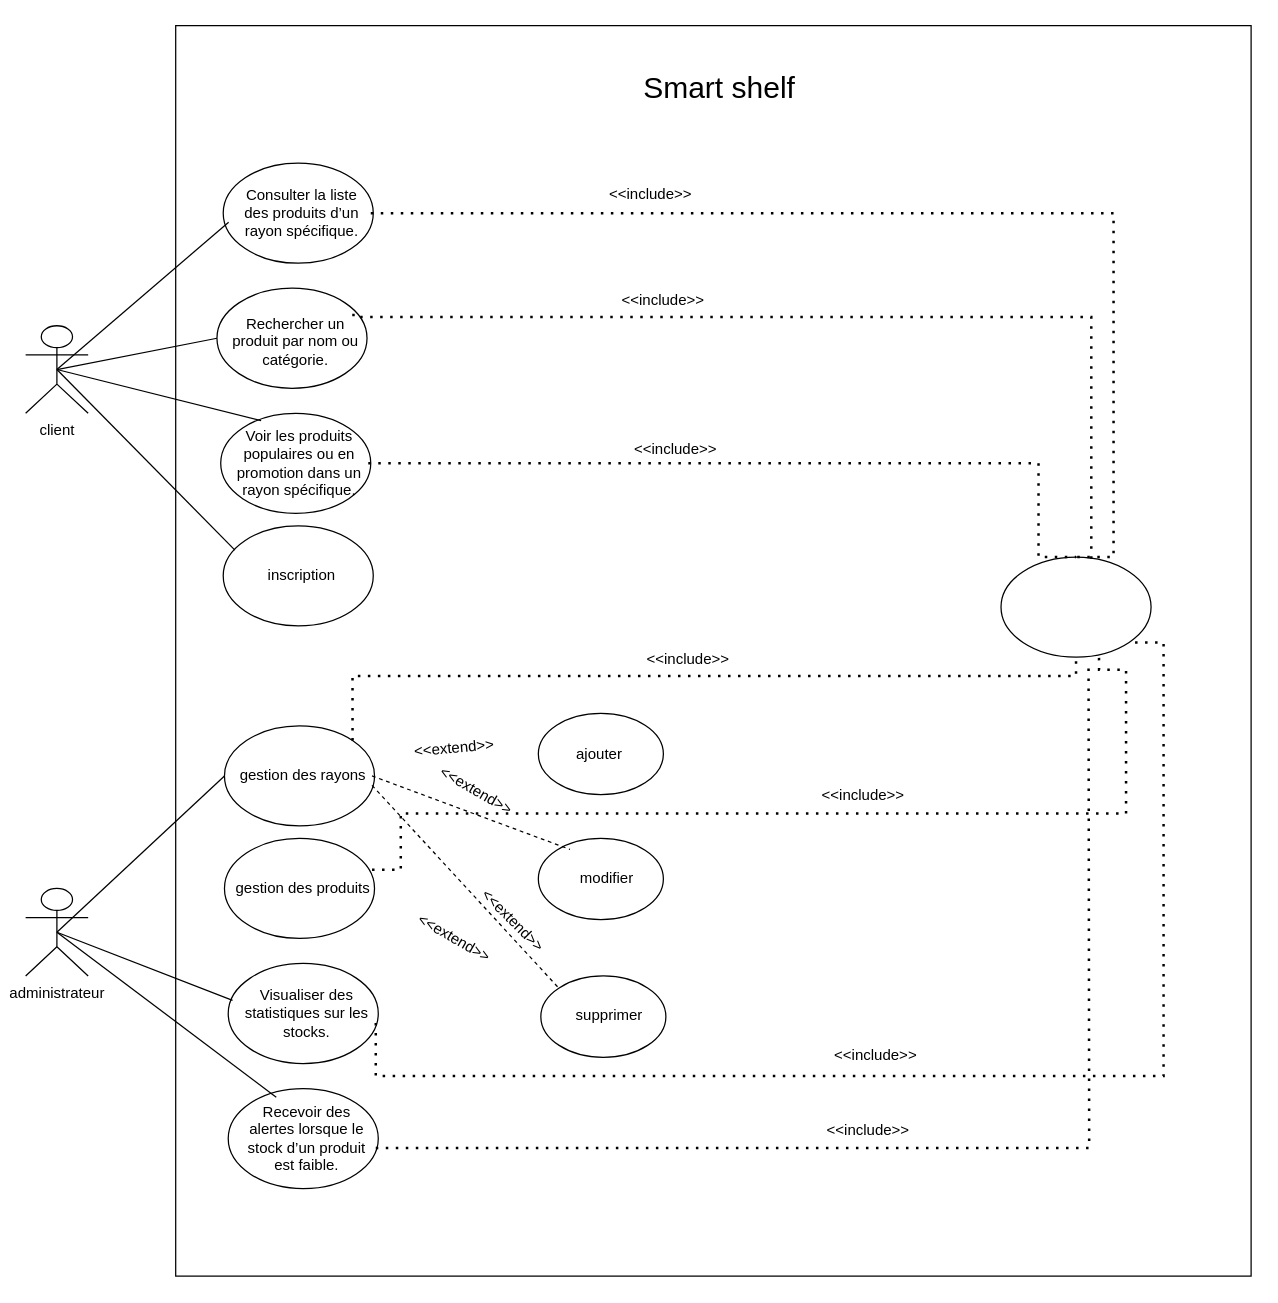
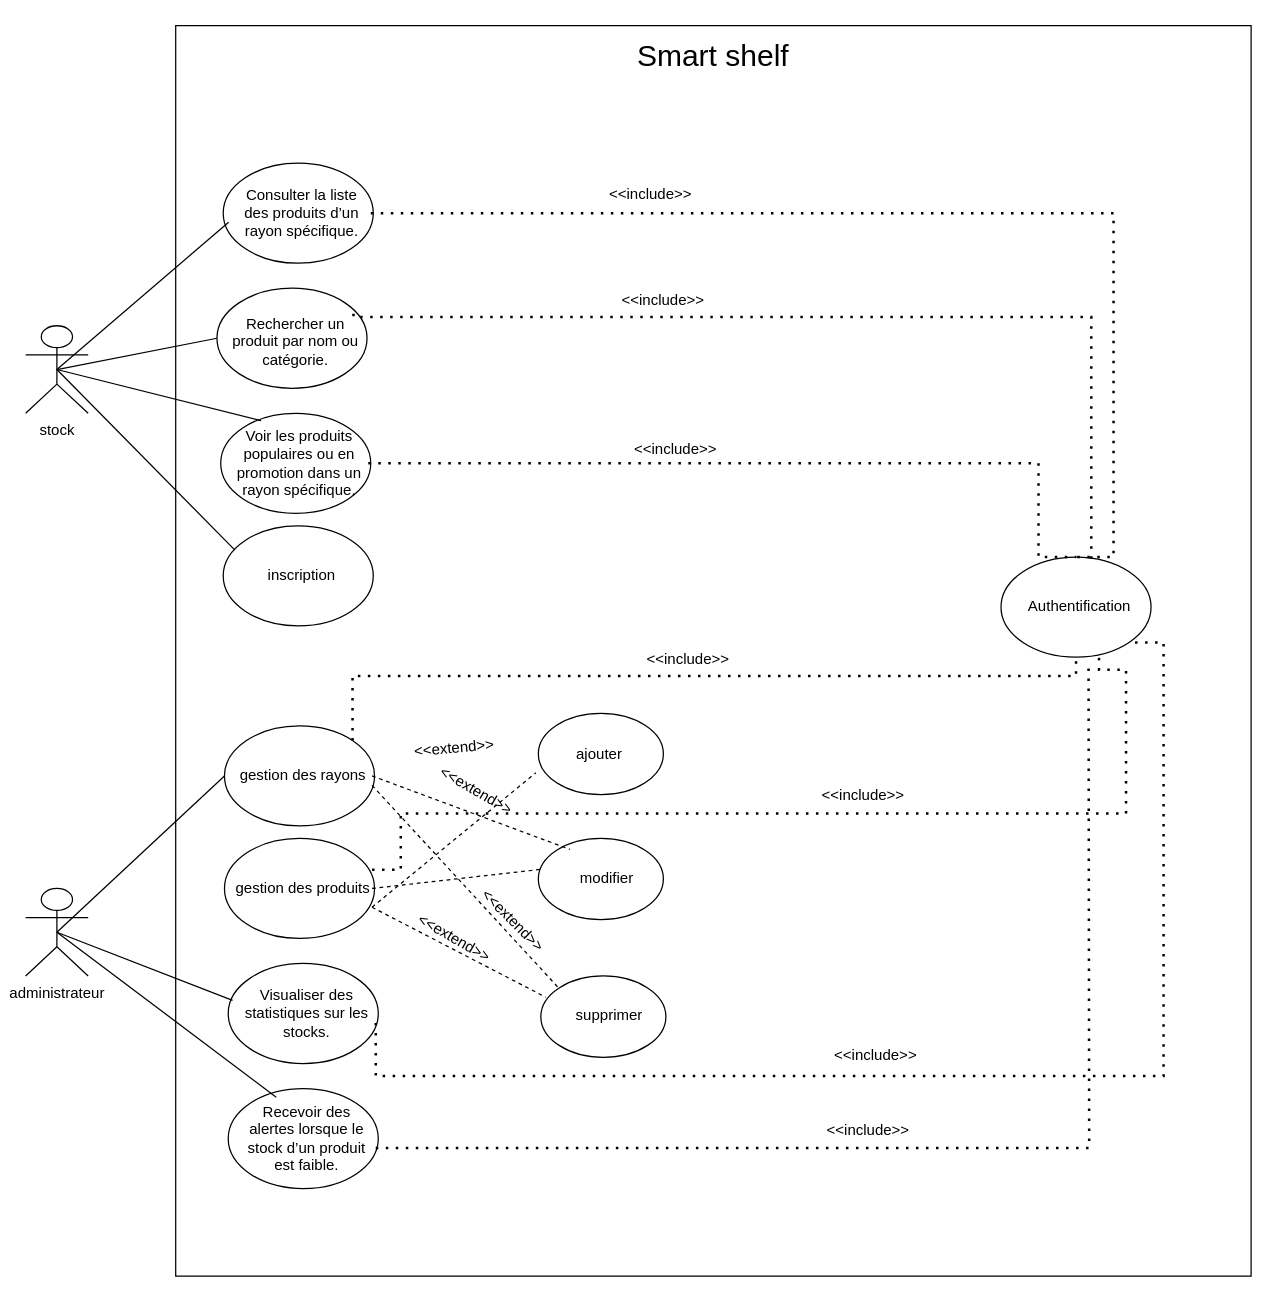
node "Smart shelf": moved (719, 88) -> (713, 57)
node "client": label "client" -> "stock"
node "Authentification": added
edge "ajouter" -- "gestion des produits": added
edge "modifier" -- "gestion des produits": added
edge "gestion des produits" -- "supprimer": added
